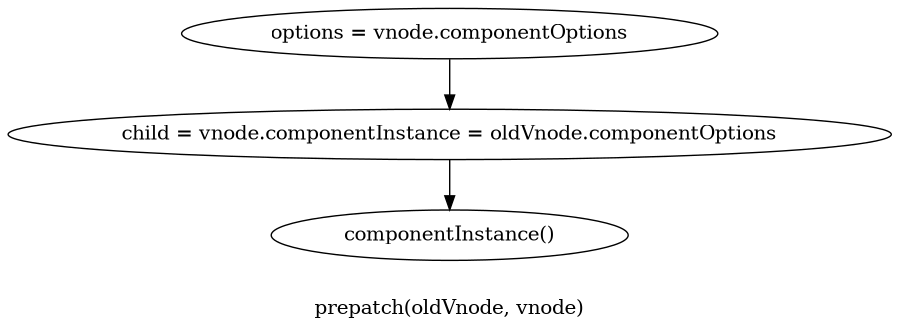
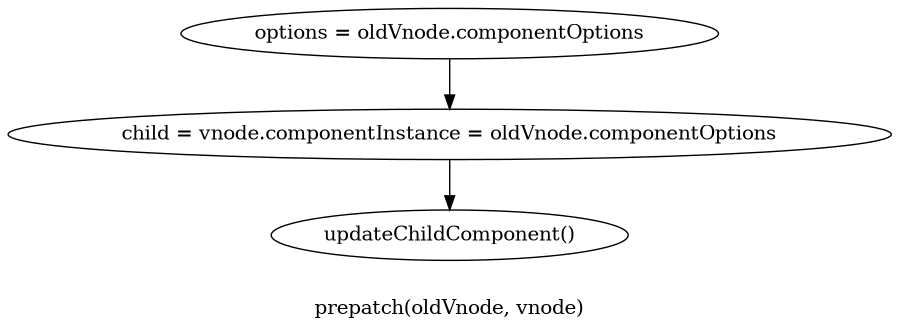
node "options = vnode.componentOptions": label "options = vnode.componentOptions" -> "options = oldVnode.componentOptions"
node "componentInstance()": label "componentInstance()" -> "updateChildComponent()"
